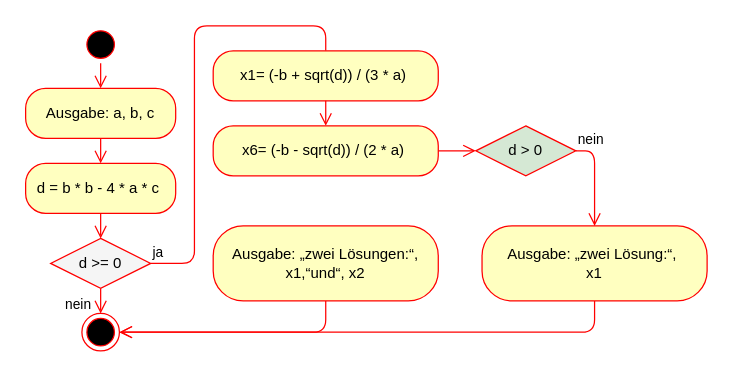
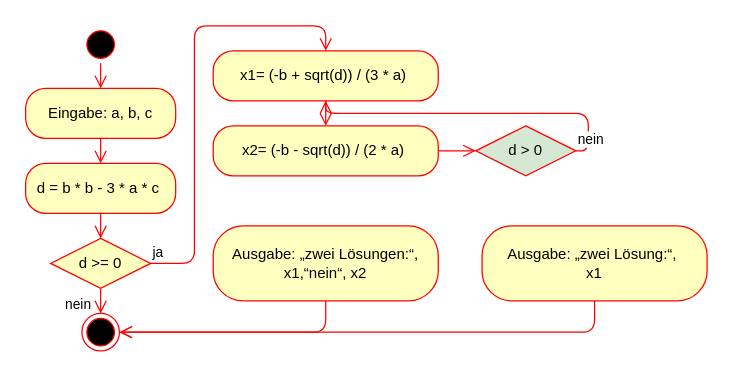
edge "x1= (-b + sqrt(d)) / (3 * a)" -- "d >= 0": arrowhead none -> open
node "Ausgabe: a, b, c": label "Ausgabe: a, b, c" -> "Eingabe: a, b, c"
node "x6= (-b - sqrt(d)) / (2 * a)": label "x6= (-b - sqrt(d)) / (2 * a)" -> "x2= (-b - sqrt(d)) / (2 * a)"
edge "d > 0" -> "Ausgabe: „zwei Lösung:“, x1": now "d > 0" -> "x1= (-b + sqrt(d)) / (3 * a)"
node "d = b * b - 4 * a * c": label "d = b * b - 4 * a * c" -> "d = b * b - 3 * a * c"
node "d >= 0": fillcolor #f5f5f5 -> #ffffc0
node "Ausgabe: „zwei Lösungen:“, x1,“und“, x2": label "Ausgabe: „zwei Lösungen:“, x1,“und“, x2" -> "Ausgabe: „zwei Lösungen:“, x1,“nein“, x2"
